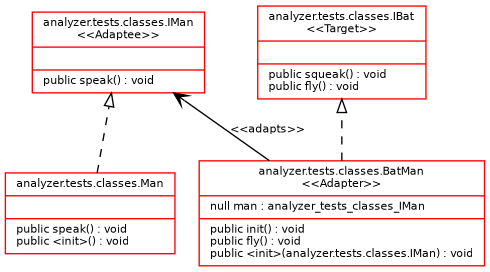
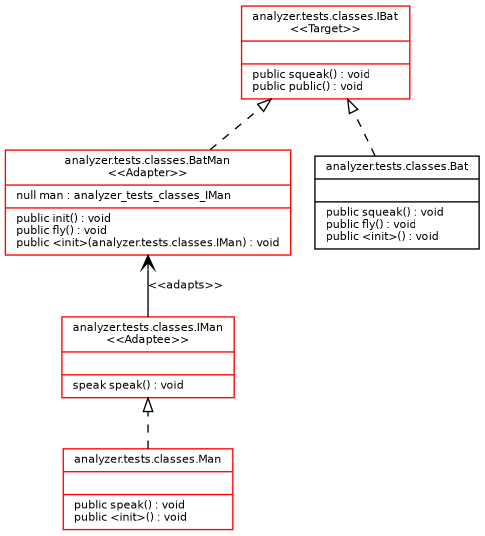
node "analyzer.tests.classes.IMan": text "public speak() : void" -> "speak speak() : void"
node "analyzer.tests.classes.IBat": text "public fly() : void" -> "public public() : void"
edge "analyzer.tests.classes.BatMan" -> "analyzer.tests.classes.IMan": reversed
node "analyzer.tests.classes.Bat": added
